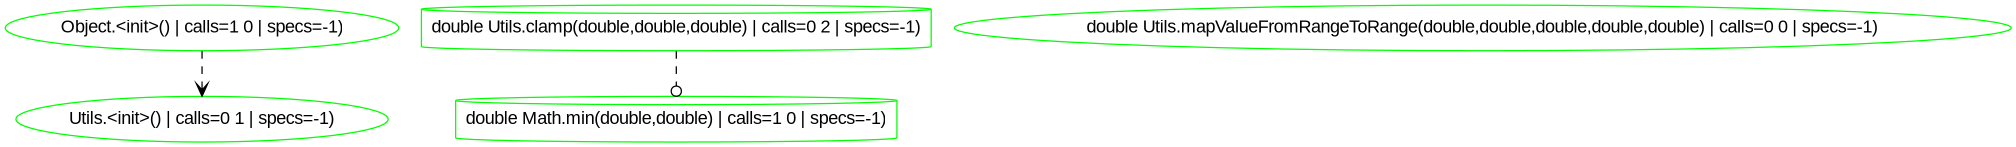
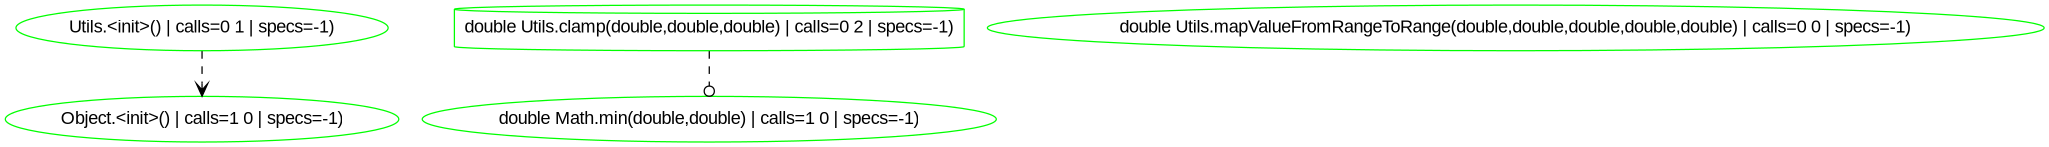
edge "Object.<init>() | calls=1 0 | specs=-1)" -> "Utils.<init>() | calls=0 1 | specs=-1)": reversed
node "double Math.min(double,double) | calls=1 0 | specs=-1)": shape cylinder -> ellipse
